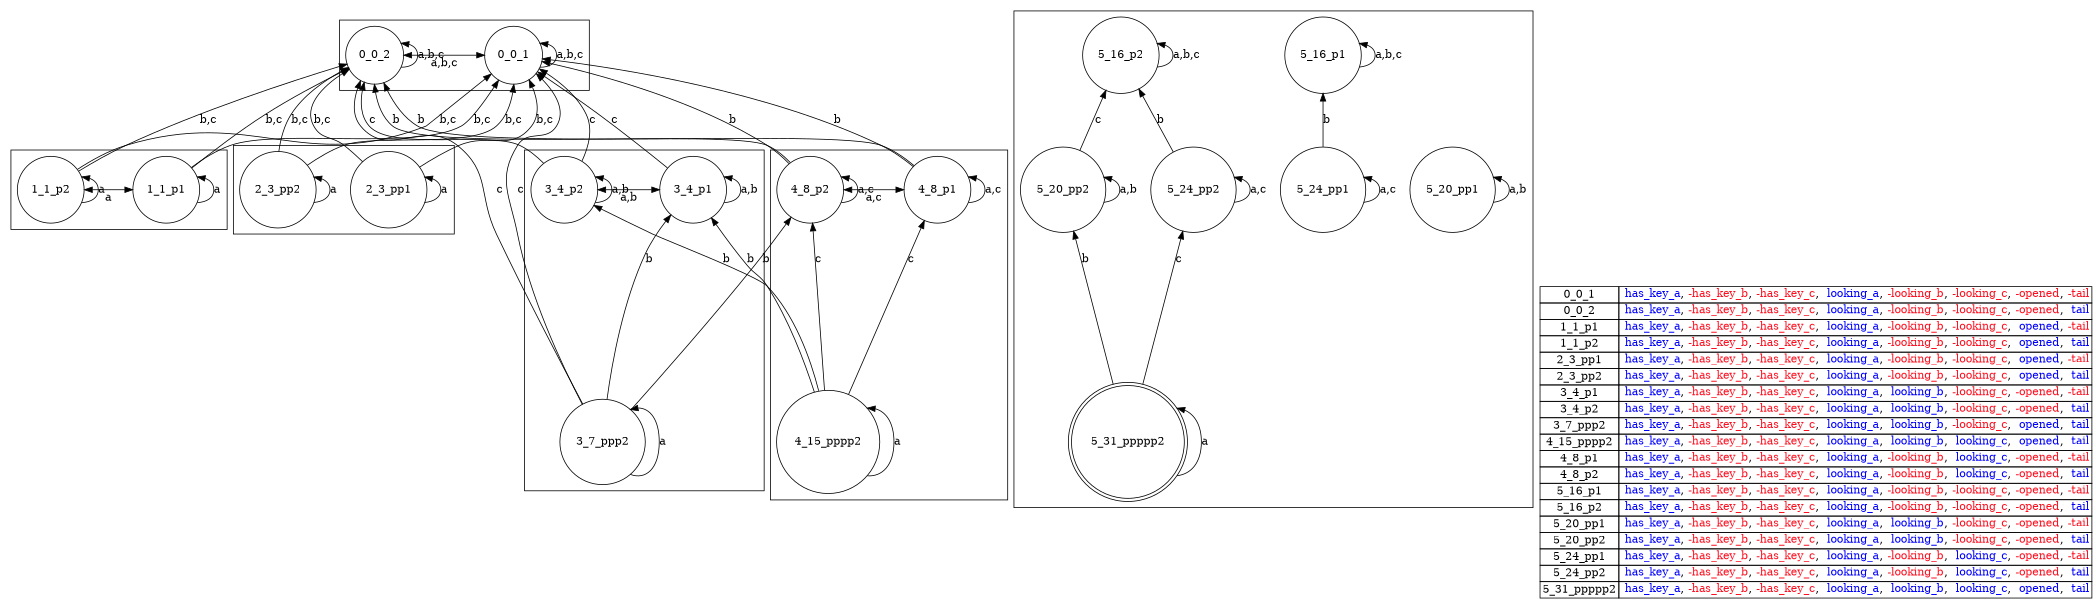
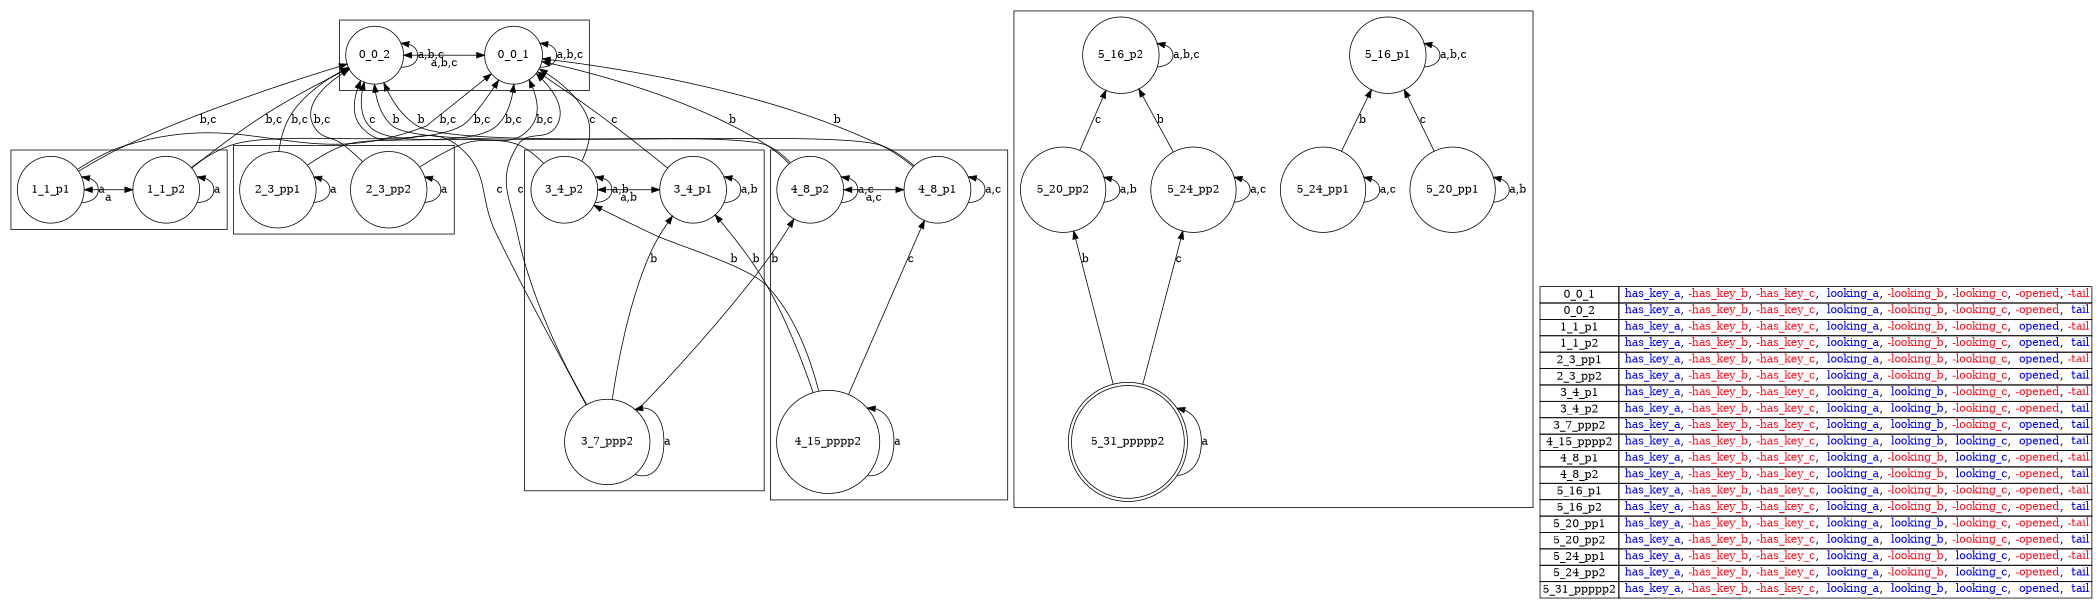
edge "5_20_pp1" -> "5_16_p1": added, label "c"
edge "4_15_pppp2" -> "4_8_p2": removed, label "c"
